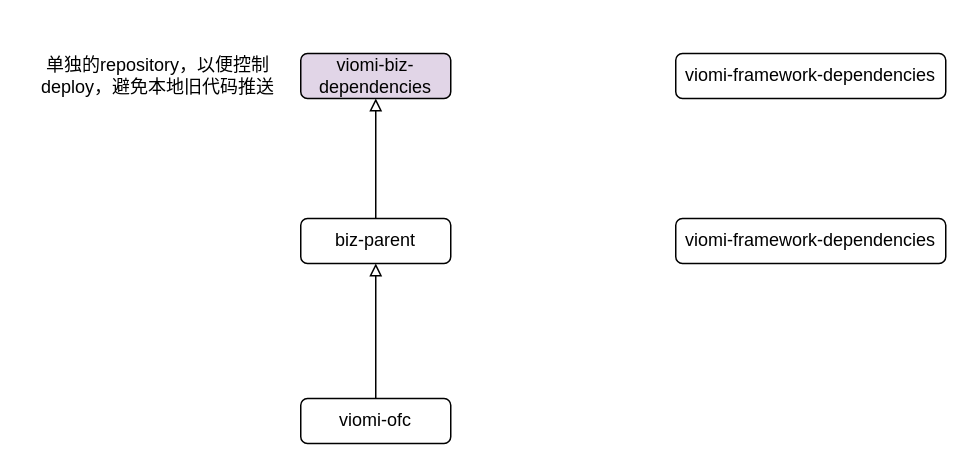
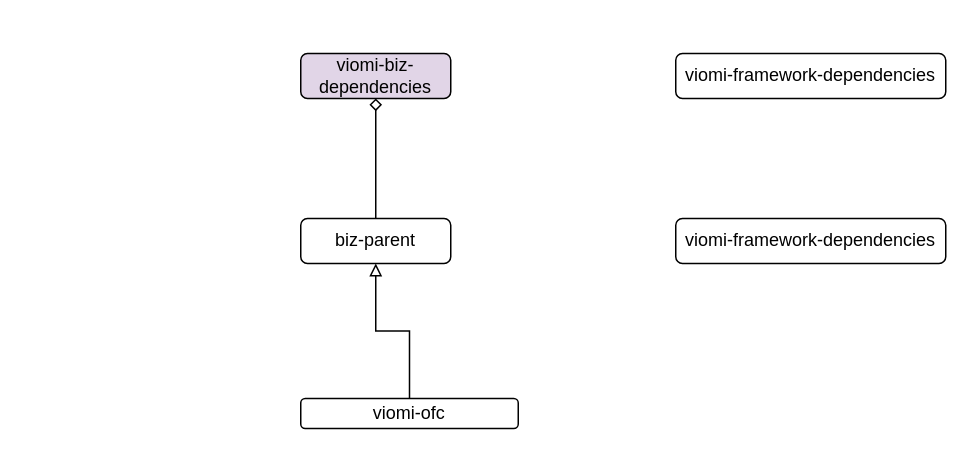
node "单独的repository，以便控制deploy，避免本地旧代码推送": removed
edge "biz-parent" -> "viomi-biz-dependencies": arrowhead block -> diamond
node "viomi-ofc": size 150x45 -> 218x30
